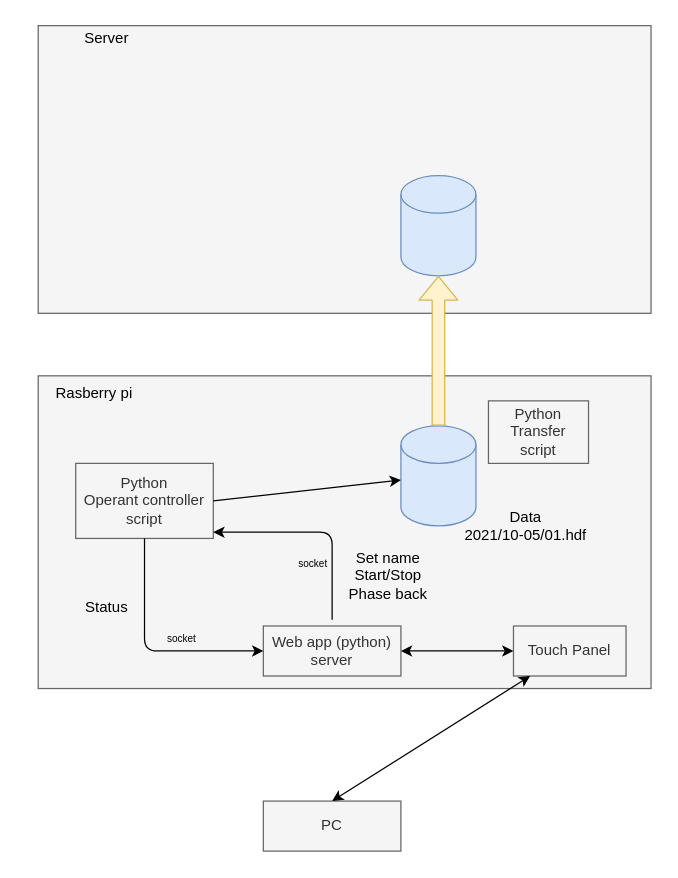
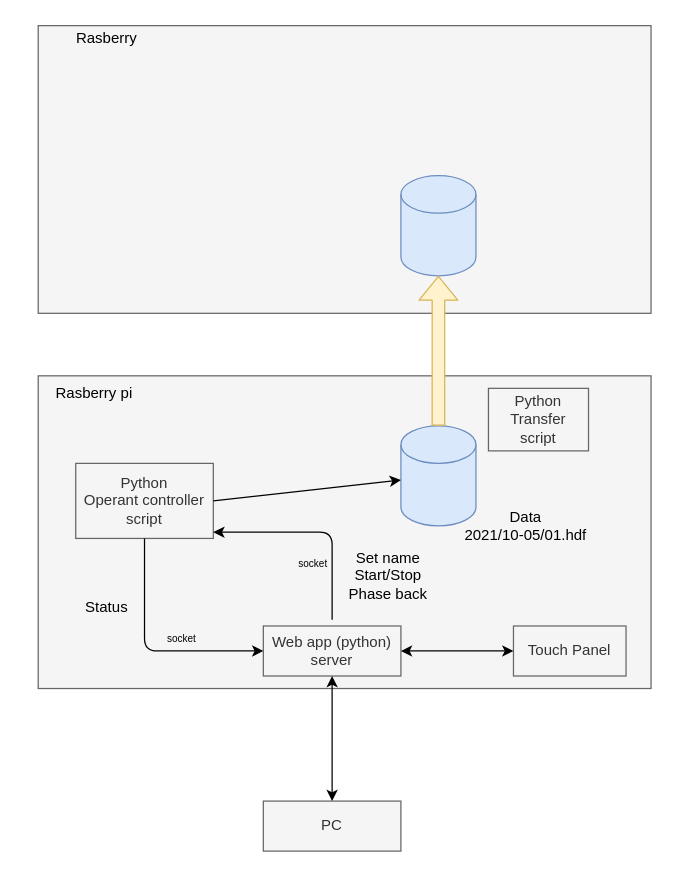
node "Server": label "Server" -> "Rasberry"
node "Python Transfer script": moved (538, 432) -> (538, 419)
edge "Touch Panel" -- "PC": now "Web app (python) server" -- "PC"
